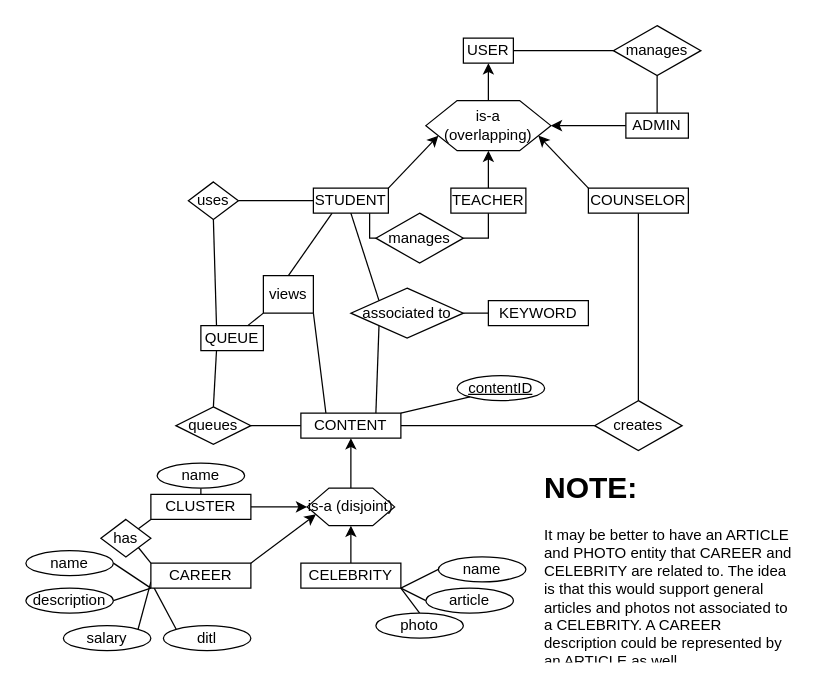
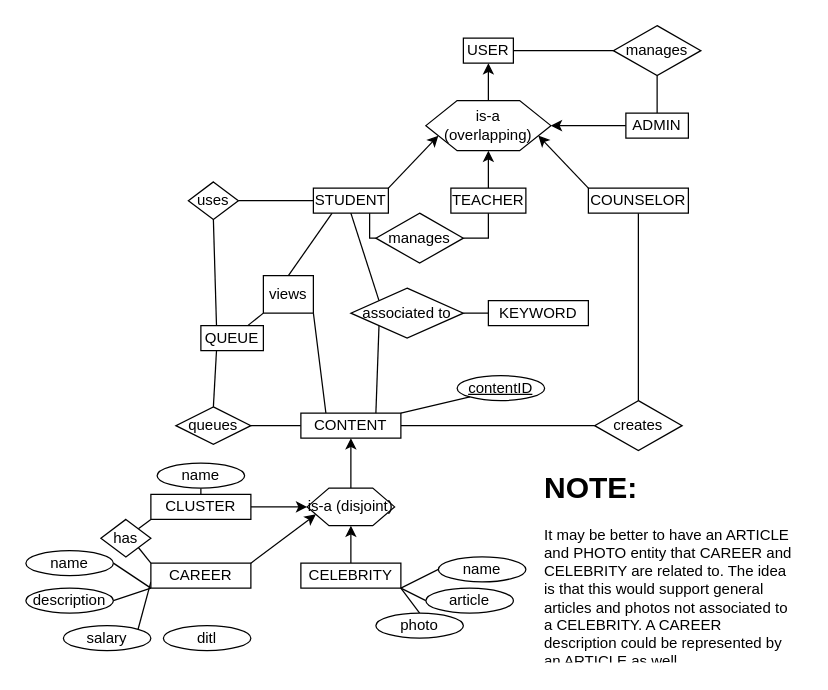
edge "CAREER" -- "ditl": removed
